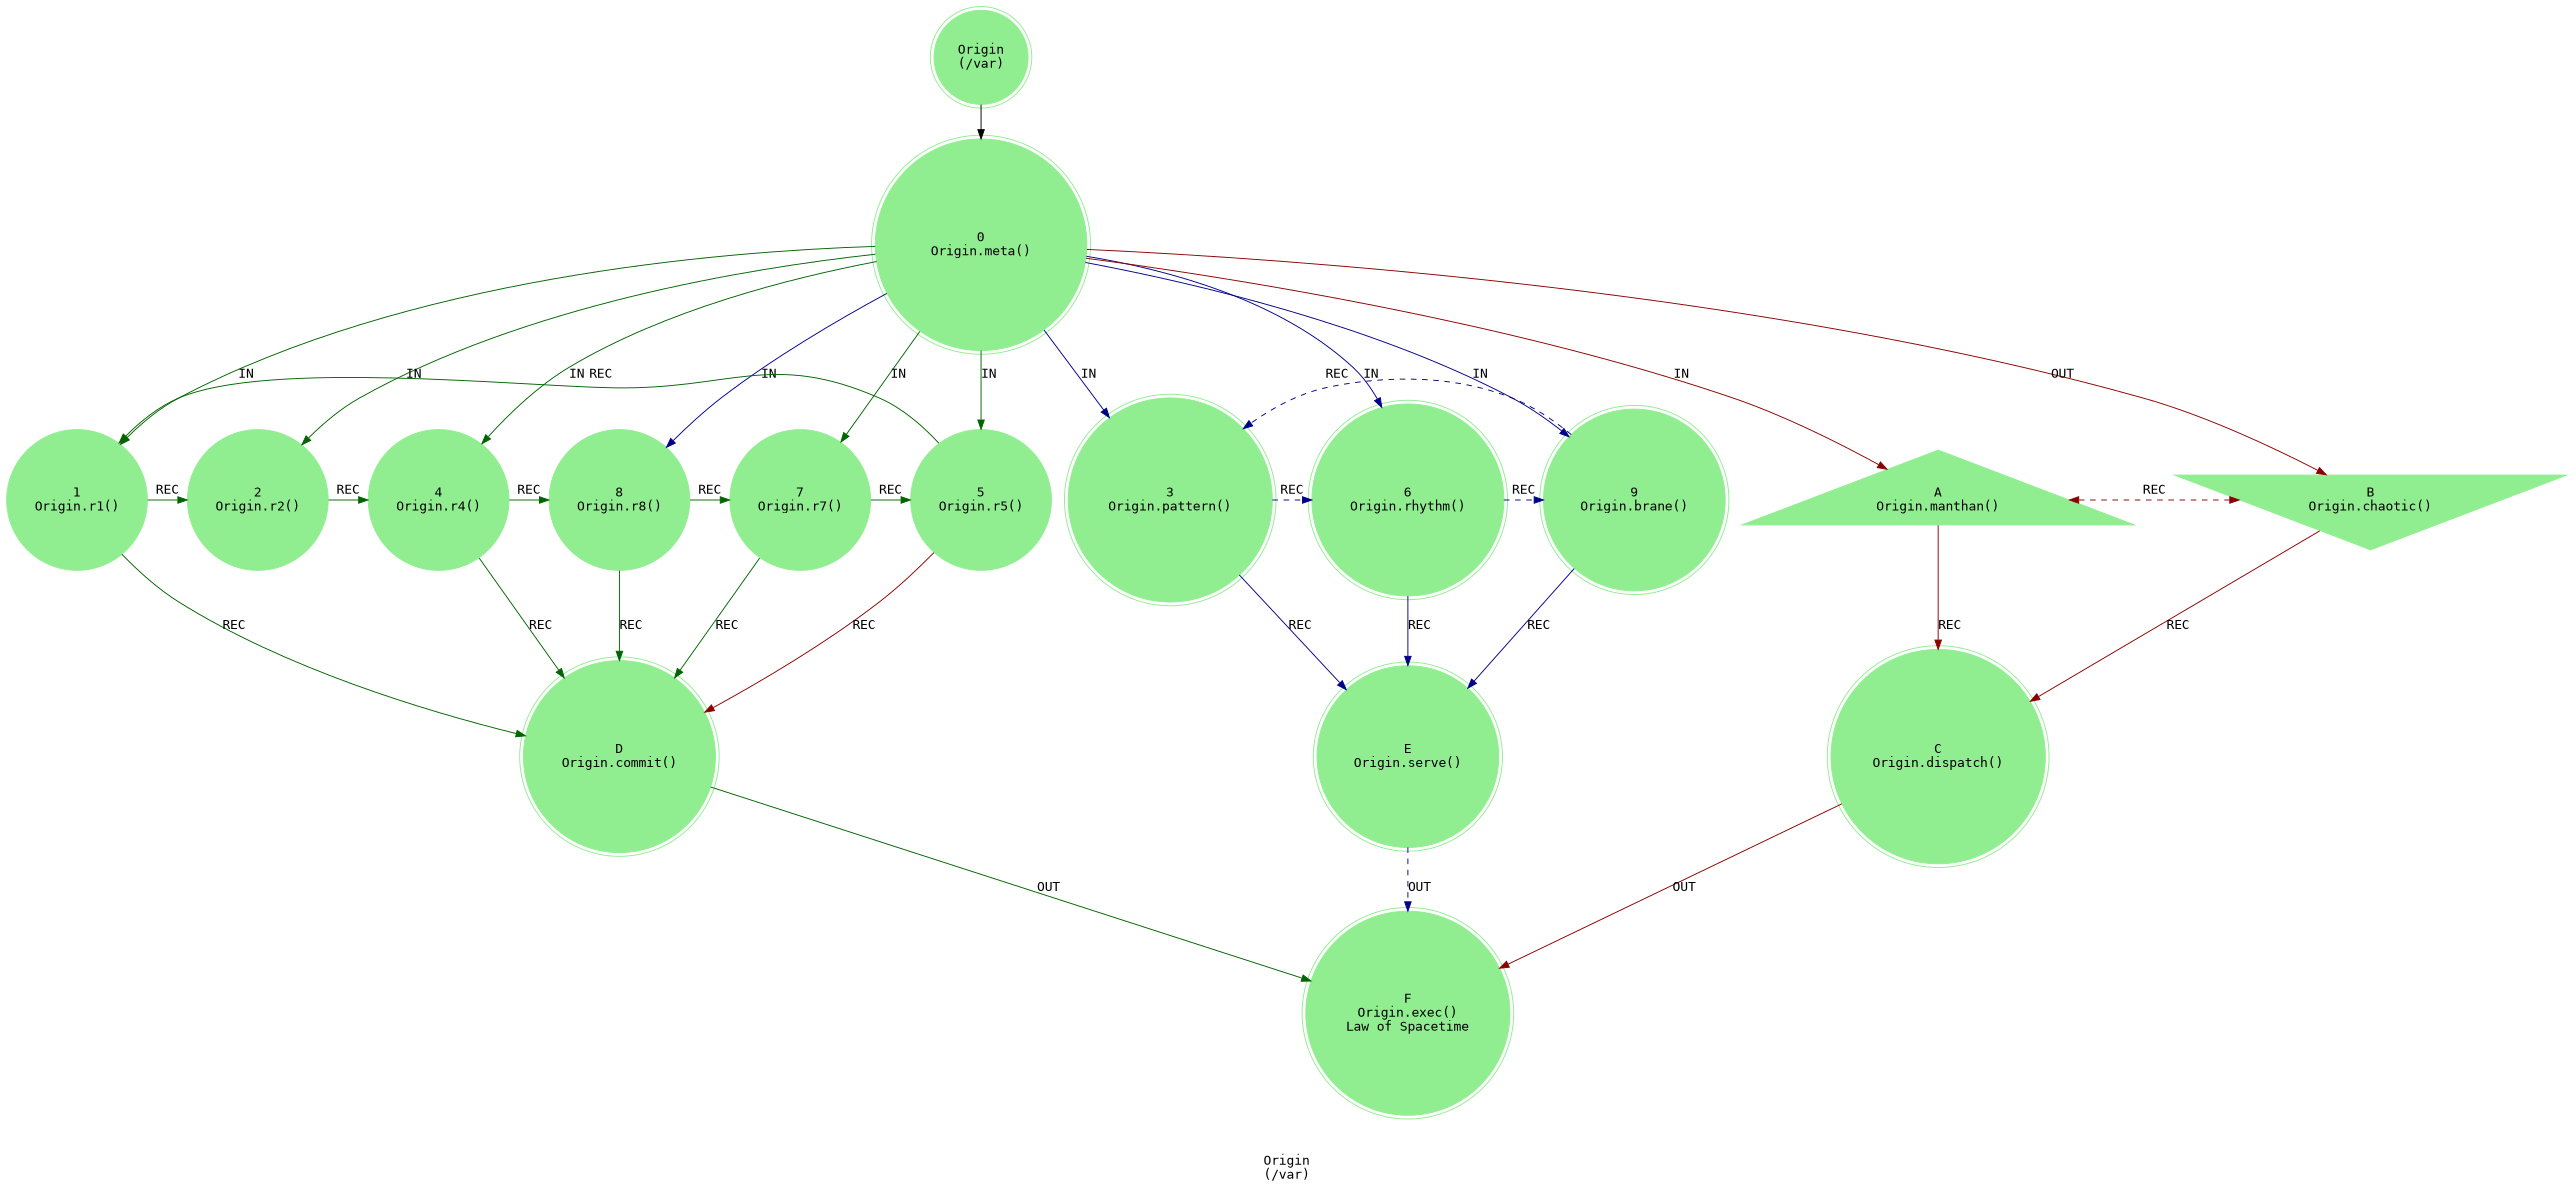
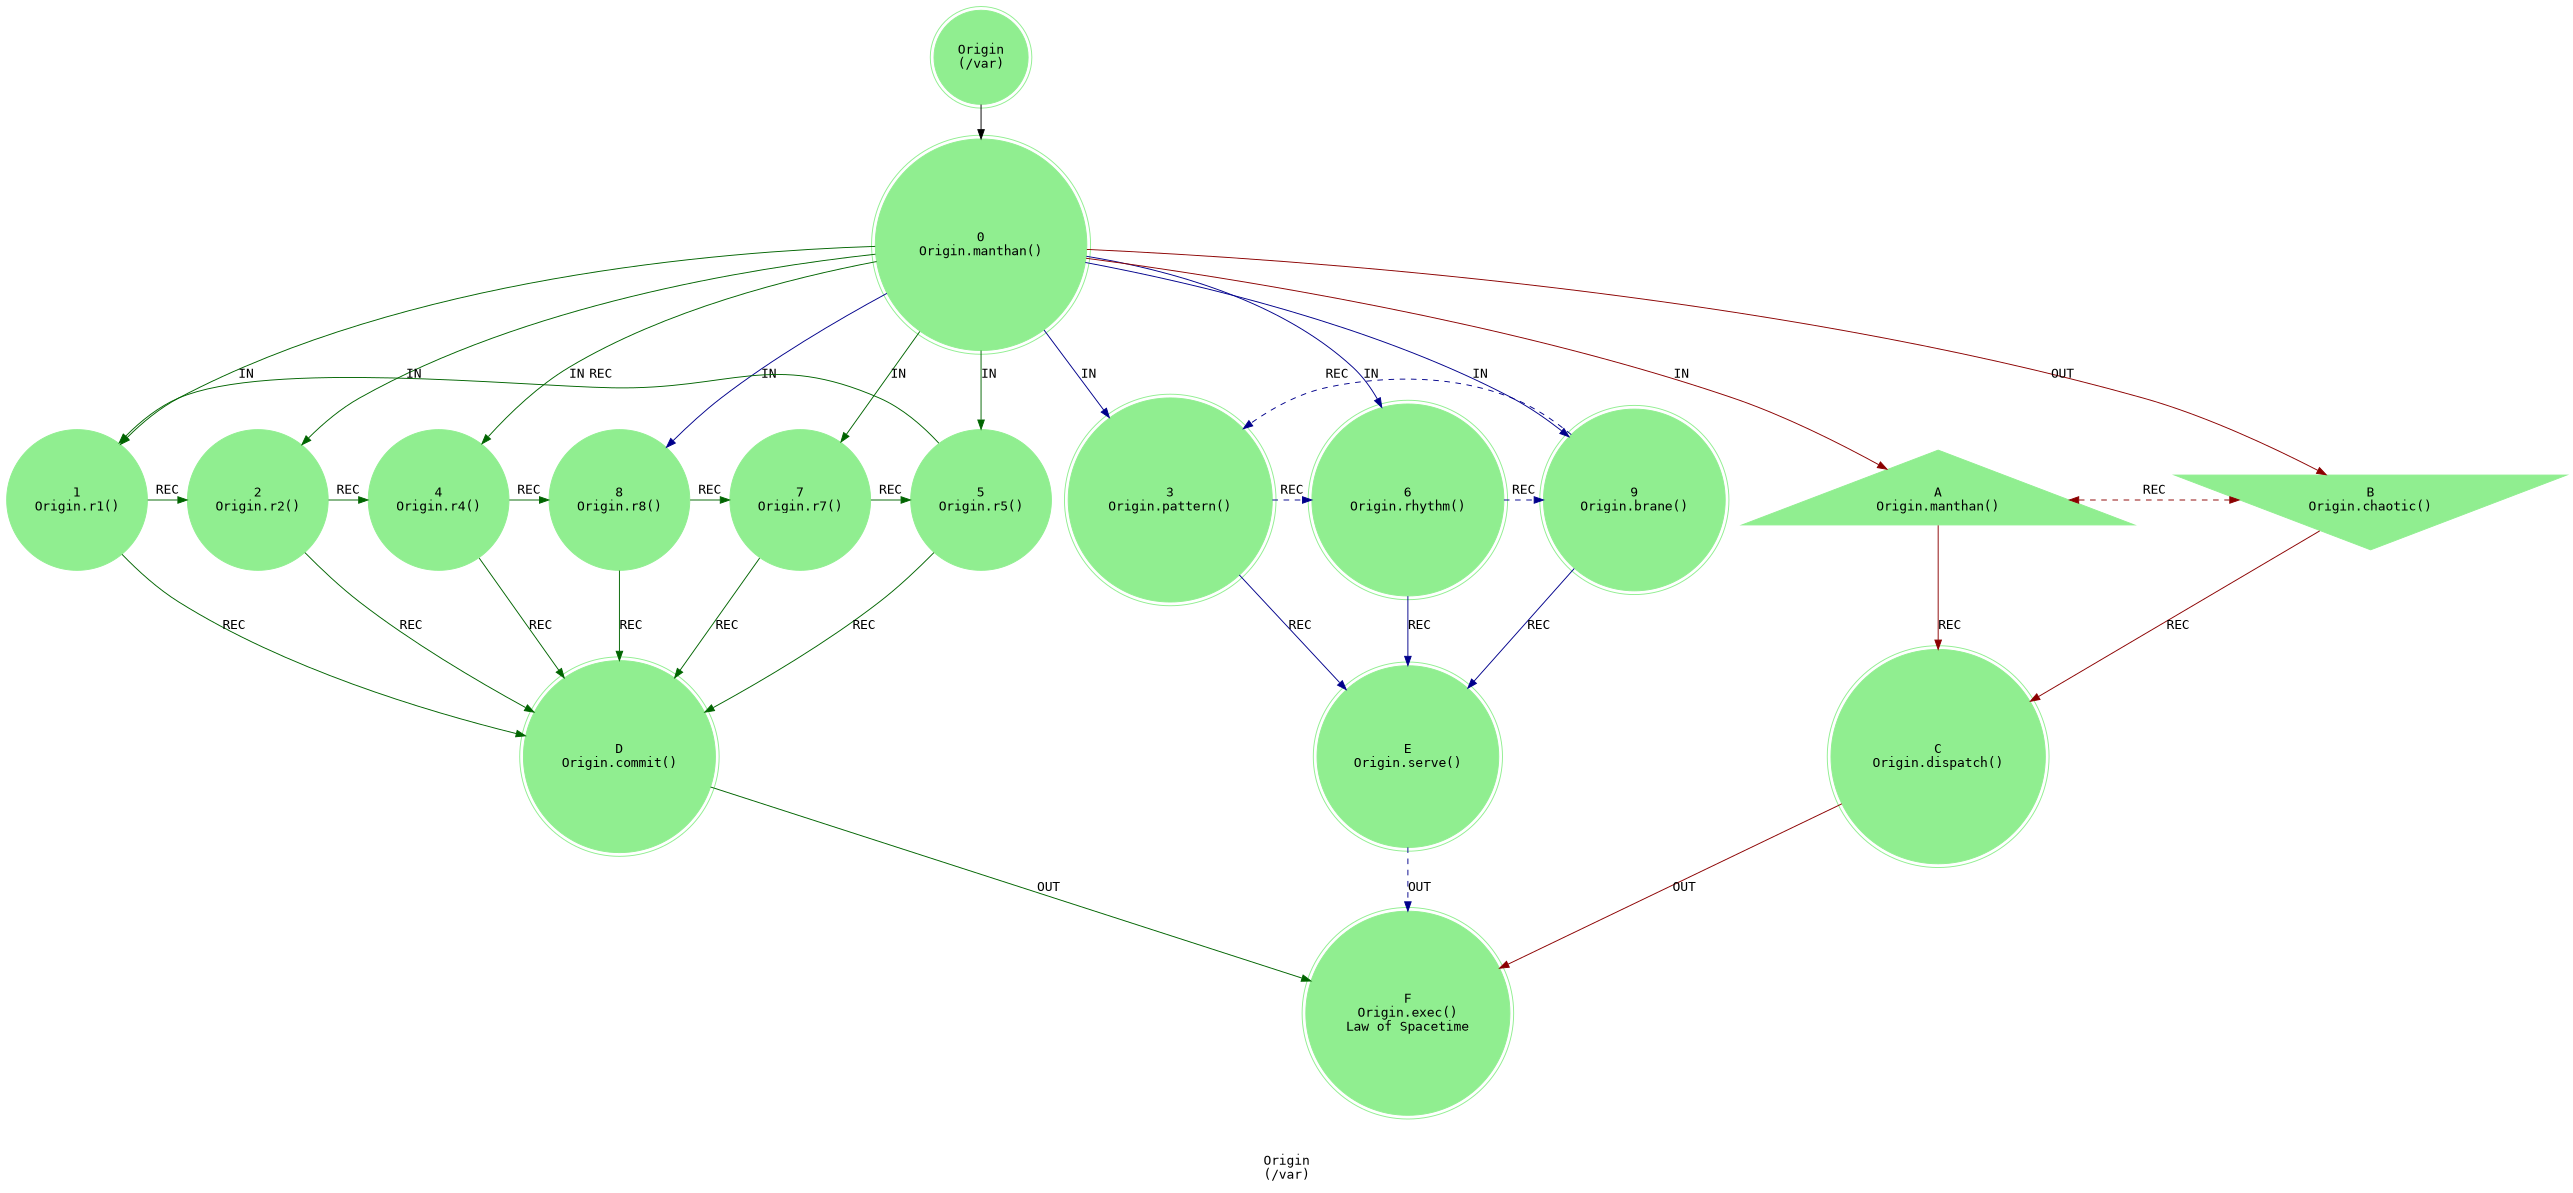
node "0 Origin.meta()": label "0 Origin.meta()" -> "0 Origin.manthan()"
edge "2 Origin.r2()" -> "D Origin.commit()": added, label "REC"
edge "5 Origin.r5()" -> "D Origin.commit()": color darkred -> darkgreen
